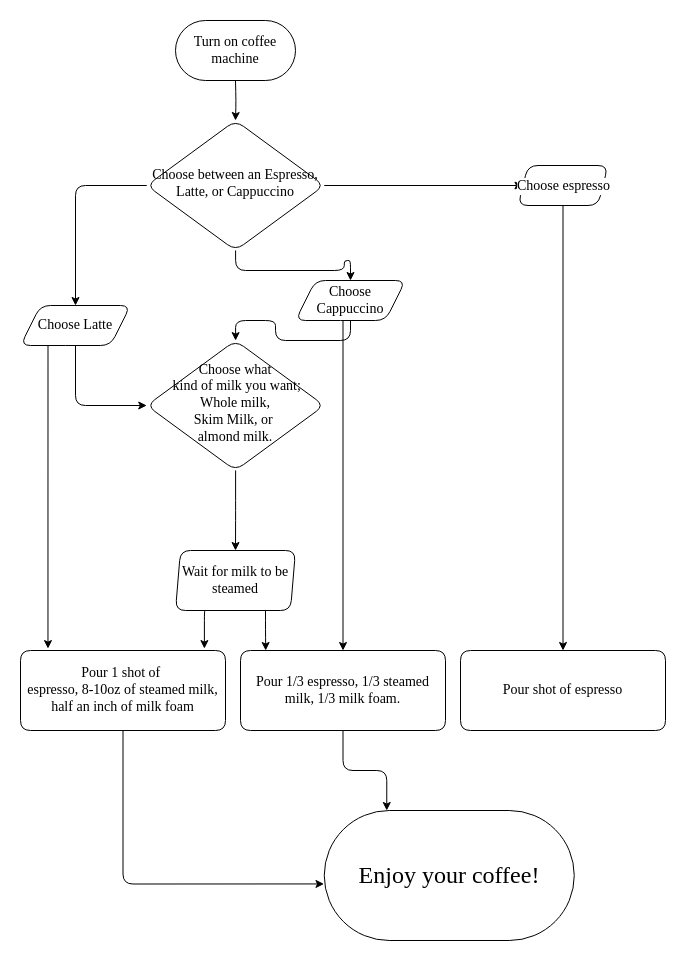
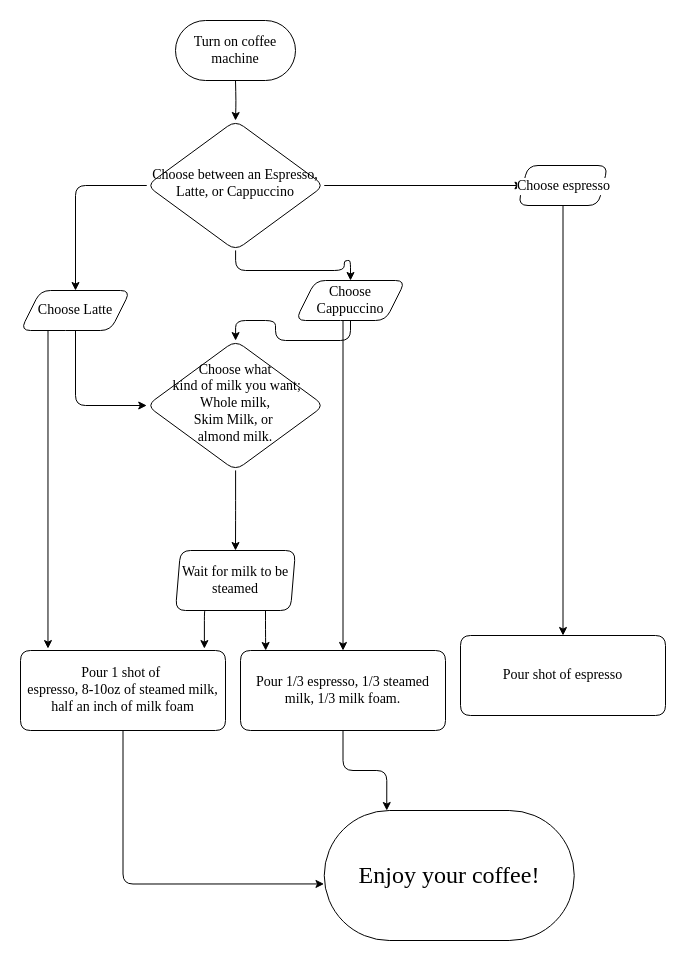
node "Choose Latte": moved (76, 326) -> (76, 311)
node "Pour shot of espresso": moved (563, 691) -> (563, 676)
